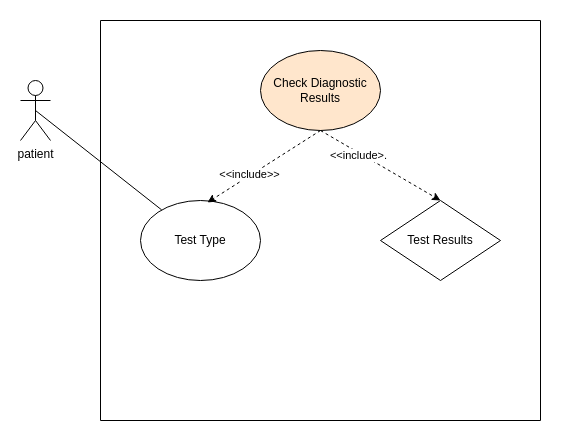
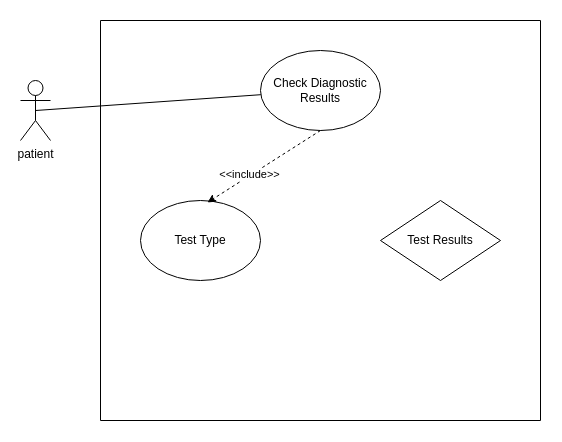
node "Check Diagnostic Results": fillcolor #ffe6cc -> #ffffff
edge "patient" -- "Test Type": now "patient" -- "Check Diagnostic Results"
edge "Check Diagnostic Results" -> "Test Results": removed, label "<<include>."
